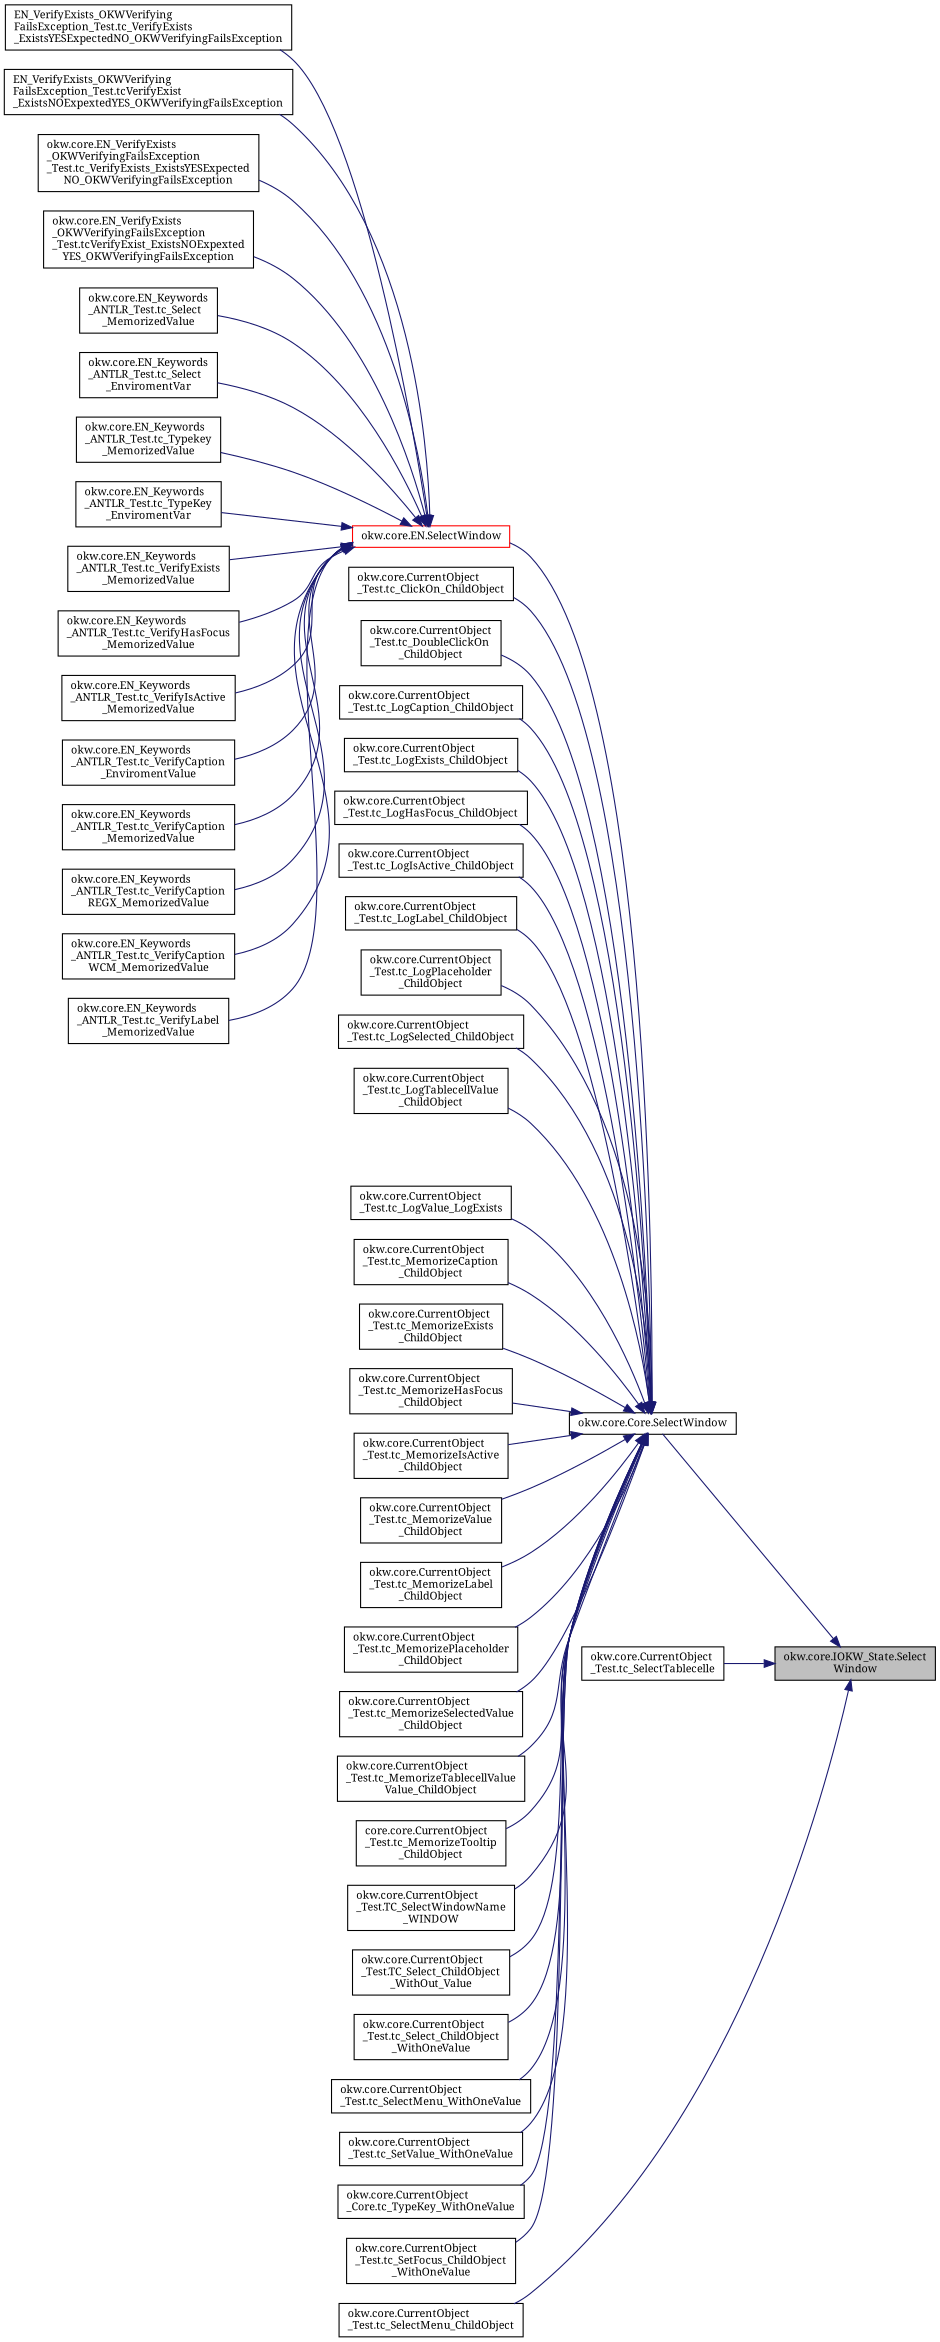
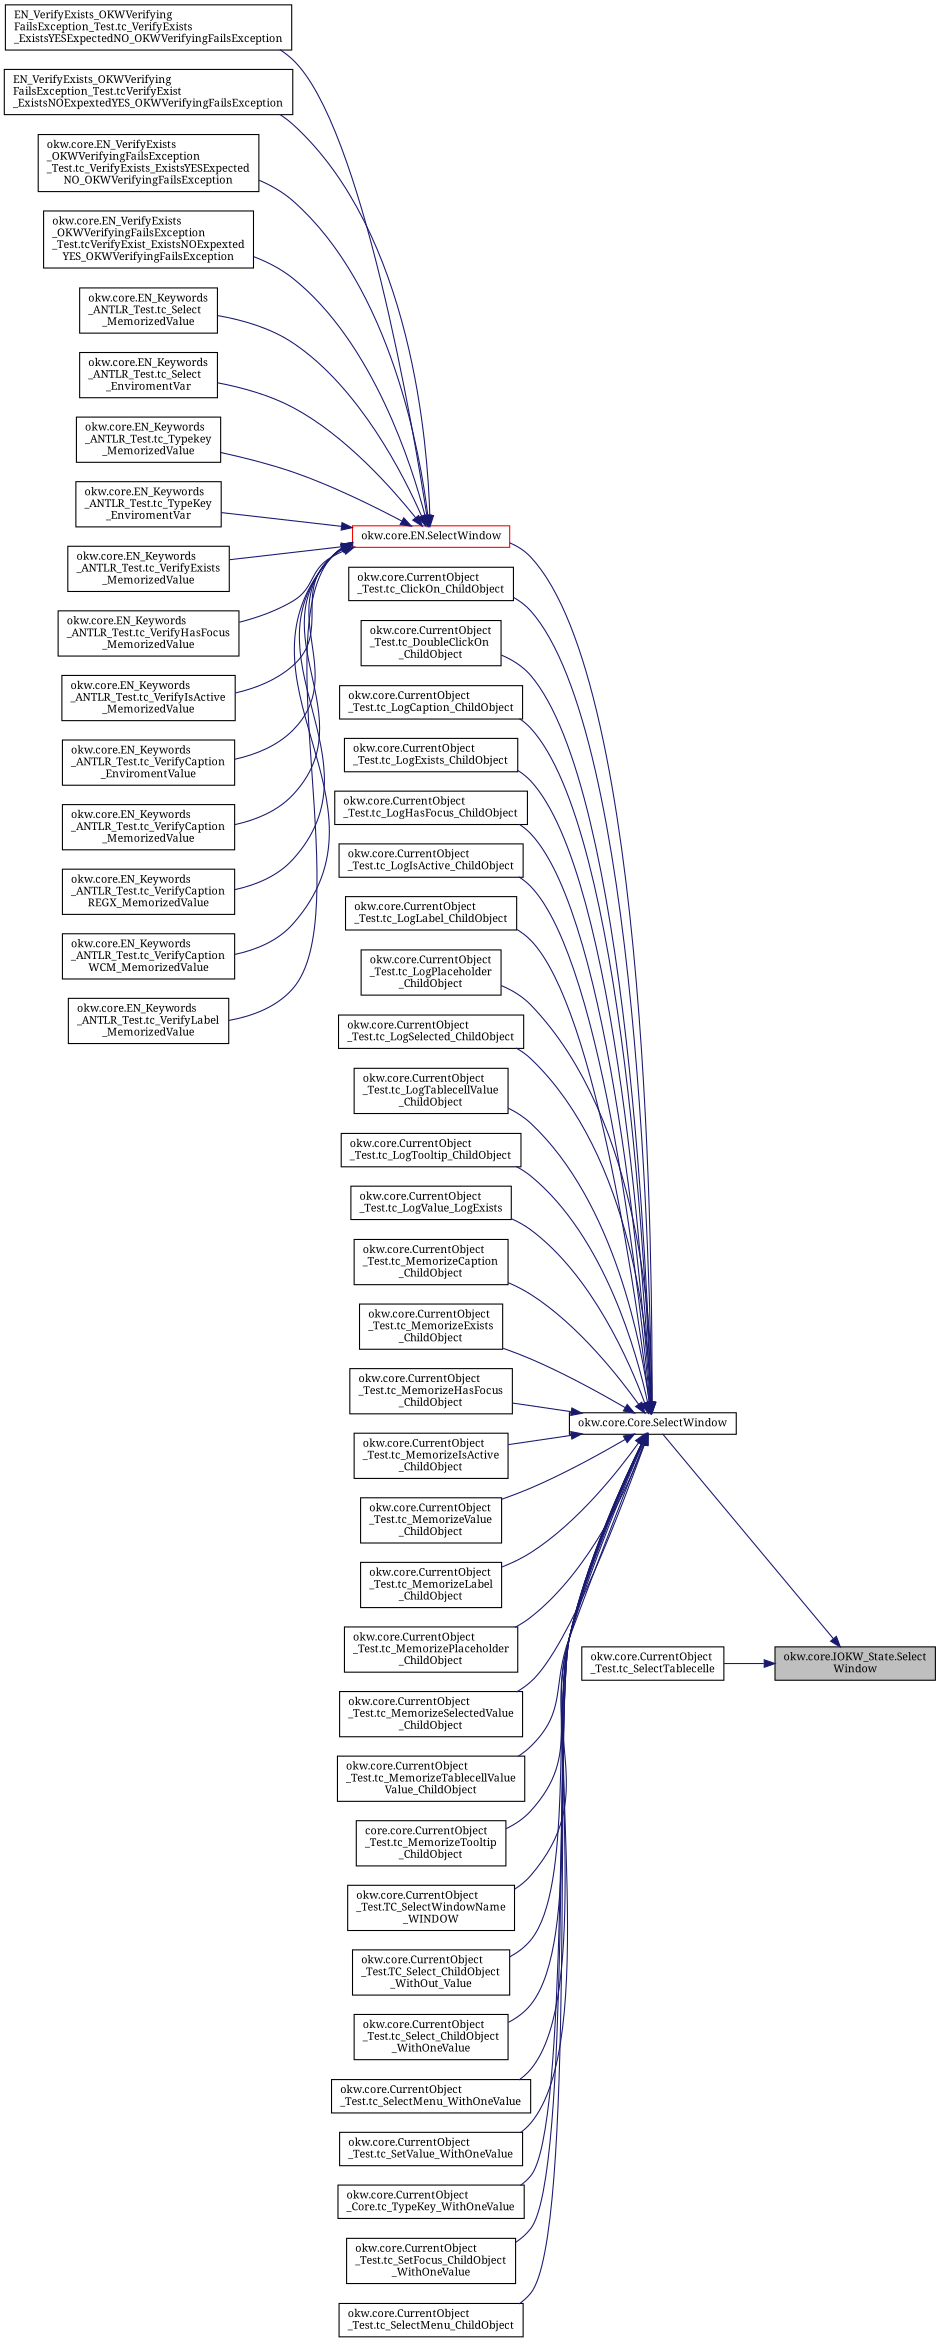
node "okw.core.CurrentObject _Test.tc_LogTooltip_ChildObject": added
edge "okw.core.CurrentObject _Test.tc_SelectMenu_ChildObject" -> "okw.core.IOKW_State.Select Window": now "okw.core.CurrentObject _Test.tc_SelectMenu_ChildObject" -> "okw.core.Core.SelectWindow"
